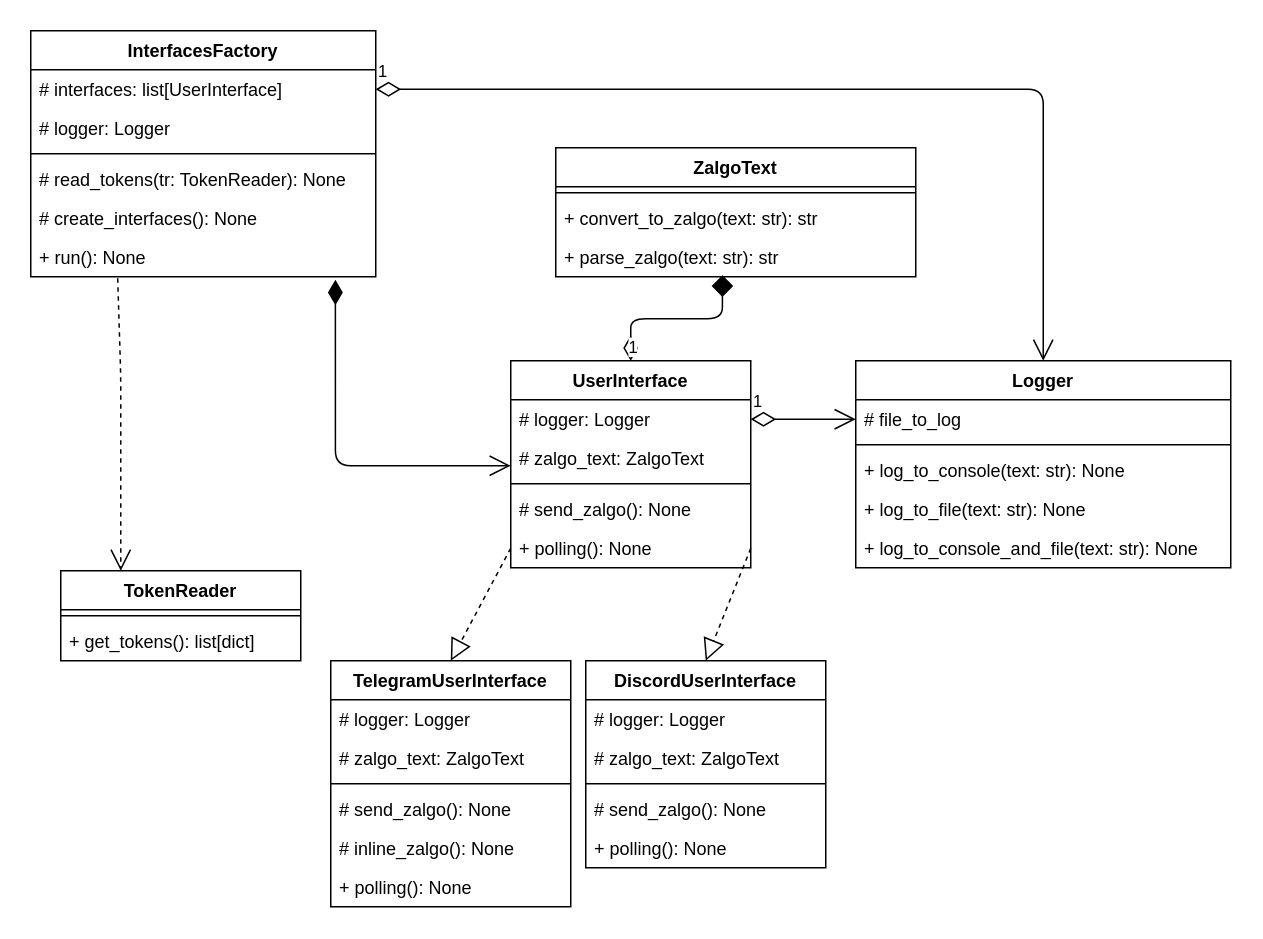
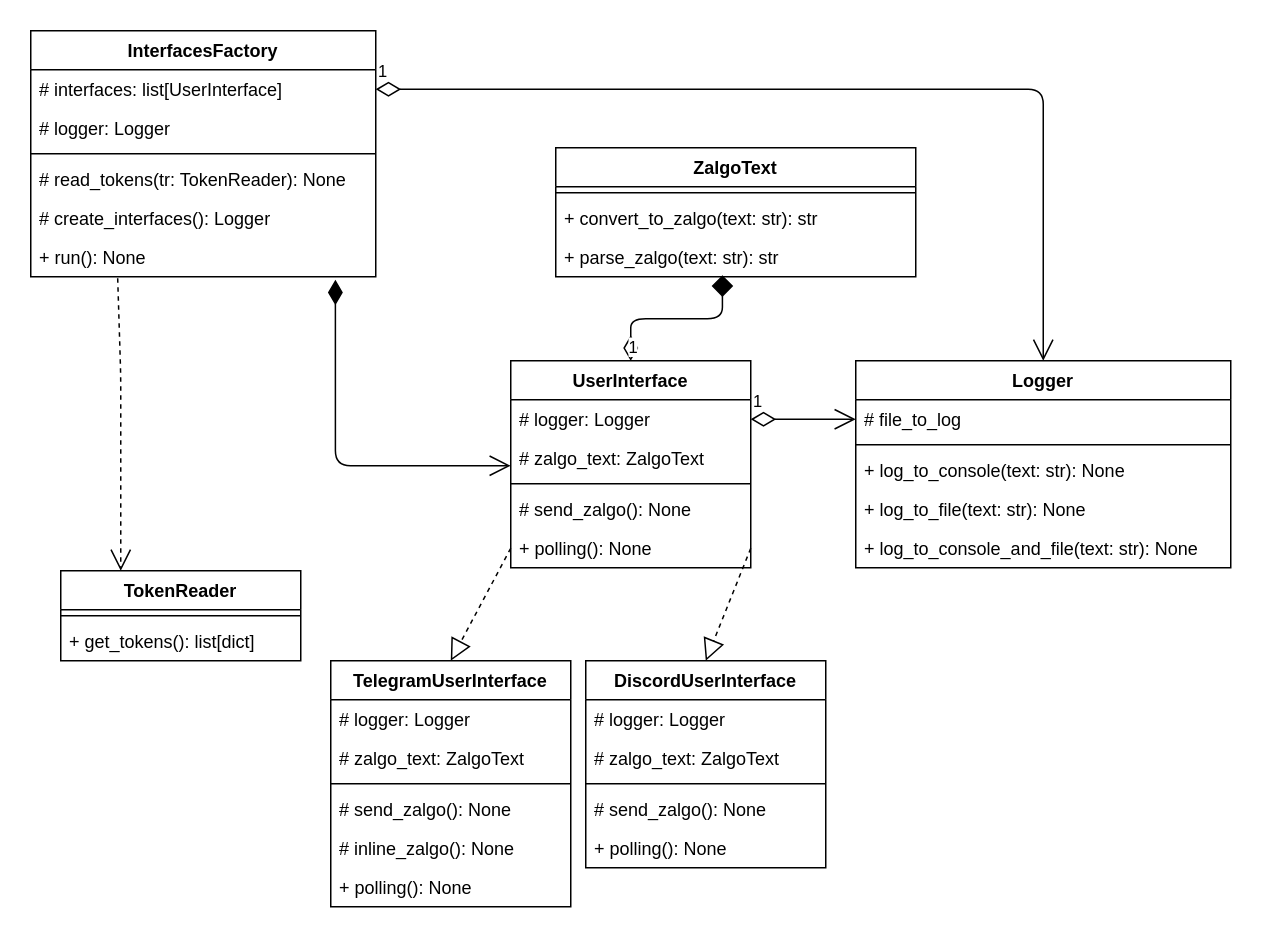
node "# create_interfaces(): None": label "# create_interfaces(): None" -> "# create_interfaces(): Logger"
